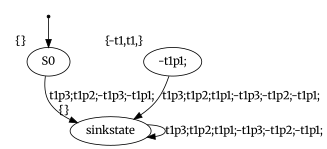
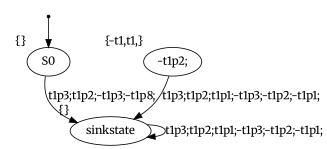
node "-t1p1; {-t1,t1,}": label "-t1p1; {-t1,t1,}" -> "-t1p2; {-t1,t1,}"
edge "S0 {}" -> "sinkstate {}": label "t1p3;t1p2;-t1p3;-t1p1;" -> "t1p3;t1p2;-t1p3;-t1p8;"
